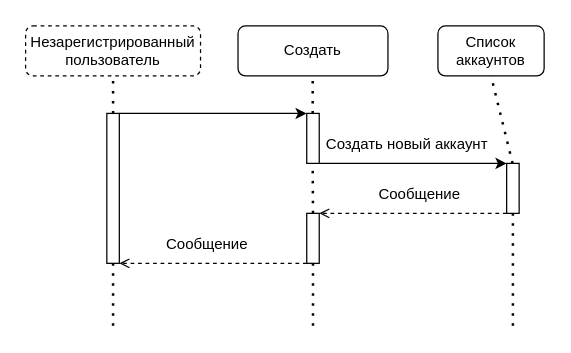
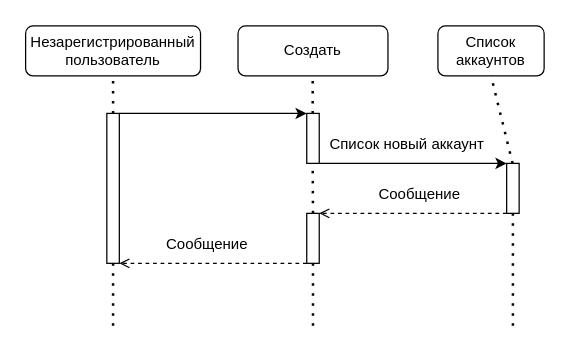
node "Незарегистрированный пользователь": style dashed -> solid
node "Создать новый аккаунт": label "Создать новый аккаунт" -> "Список новый аккаунт"
